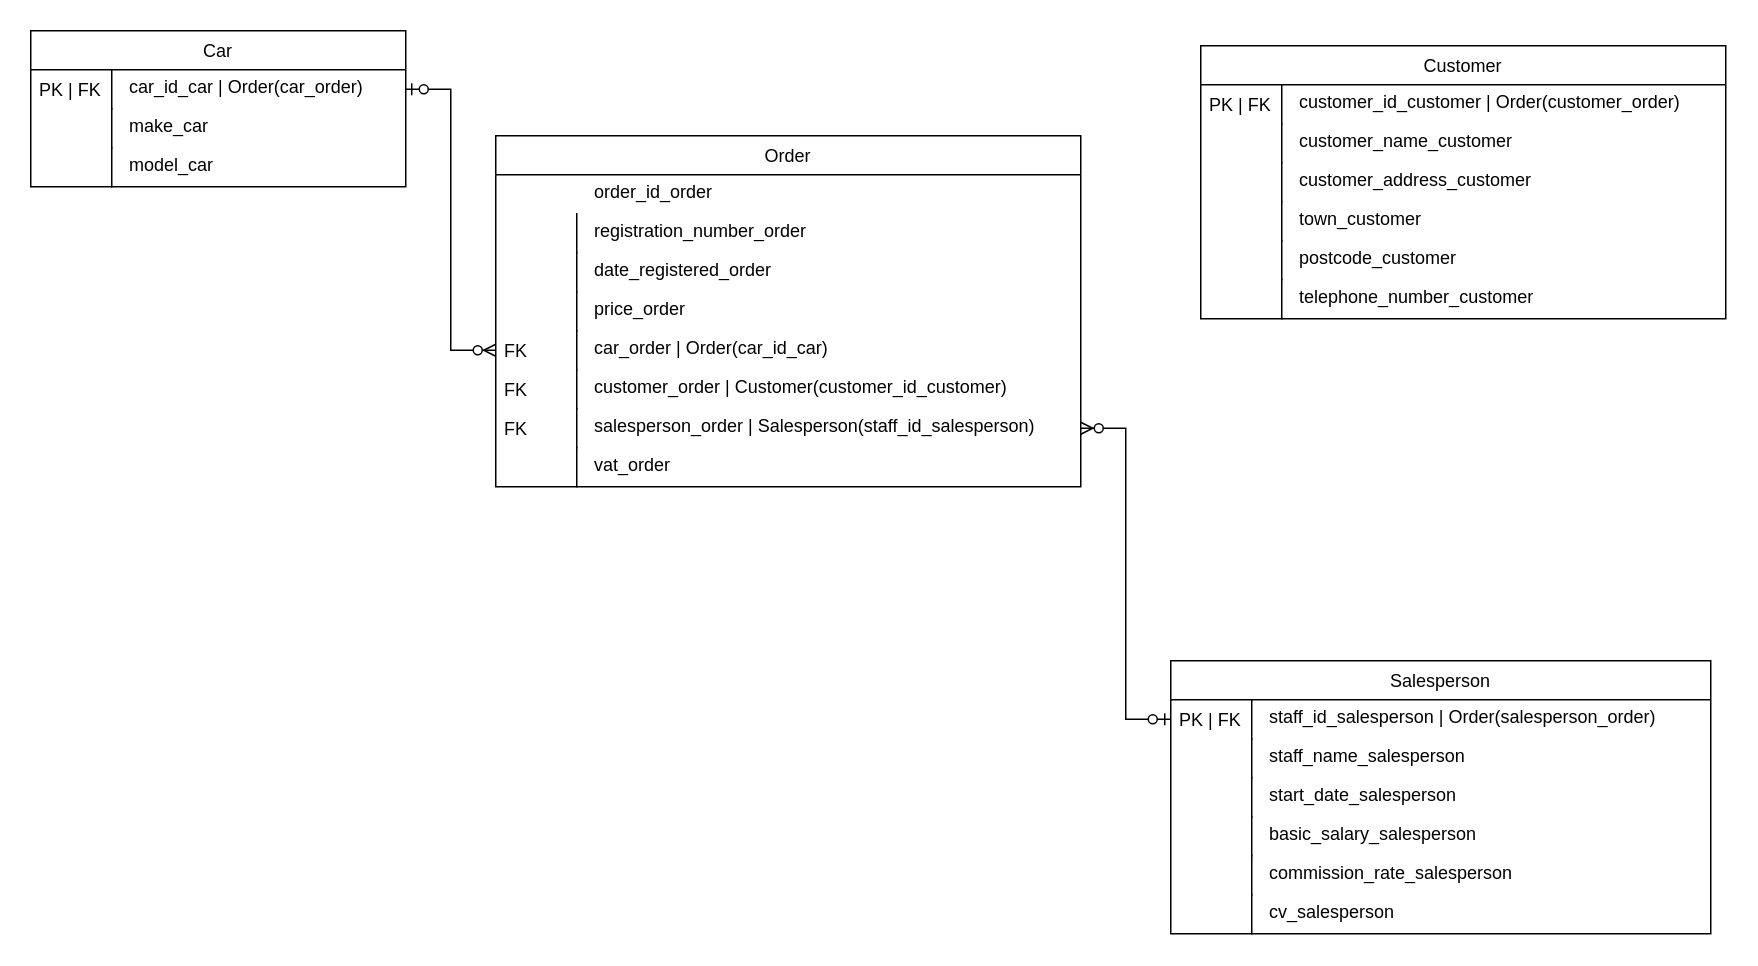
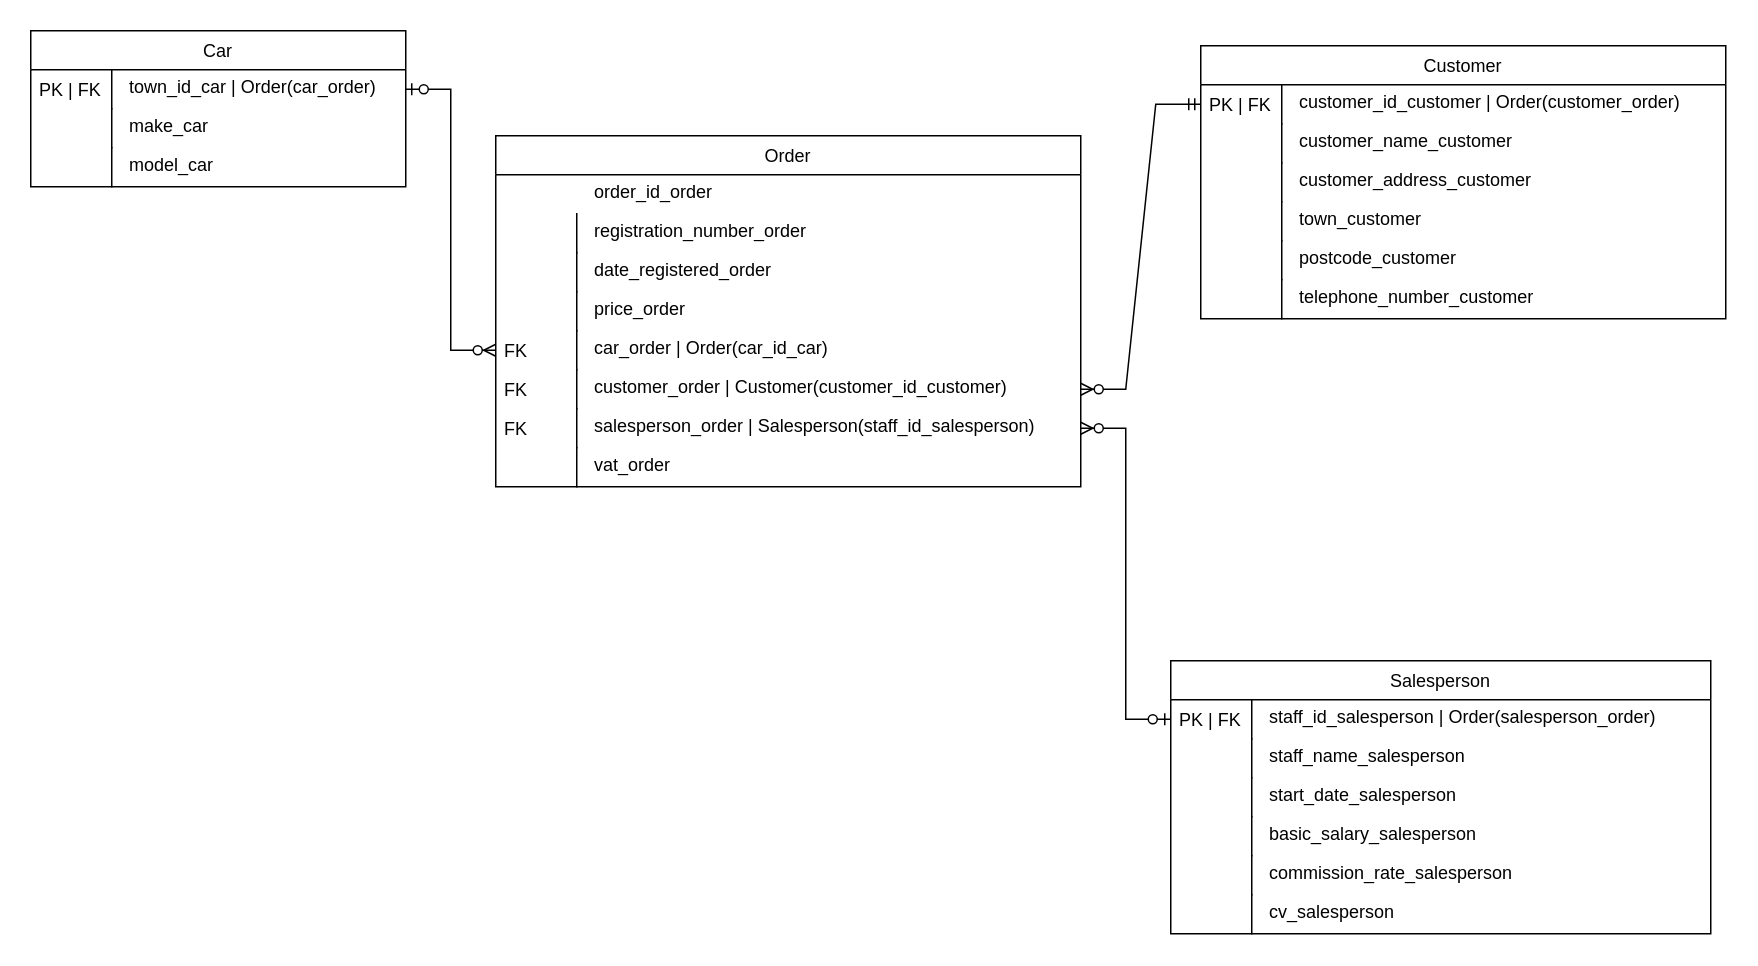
node "car_id_car | Order(car_order)": label "car_id_car | Order(car_order)" -> "town_id_car | Order(car_order)"
edge "customer_id_customer | Order(customer_order)" -- "customer_order | Customer(customer_id_customer)": added
